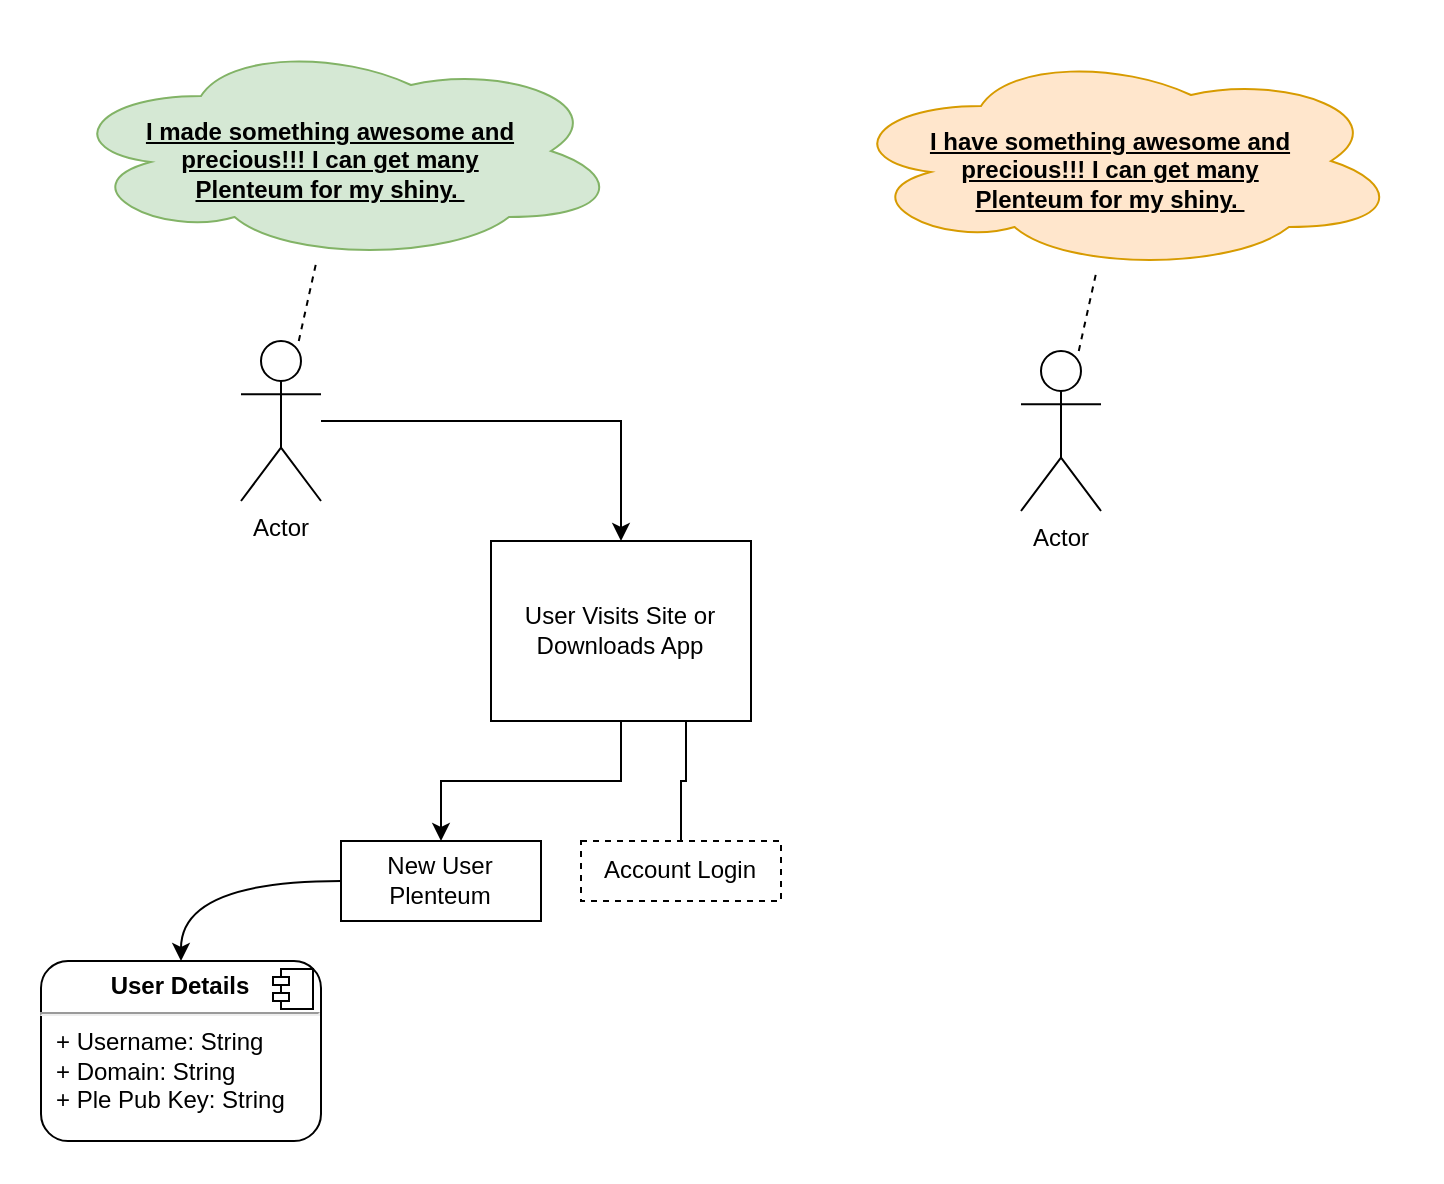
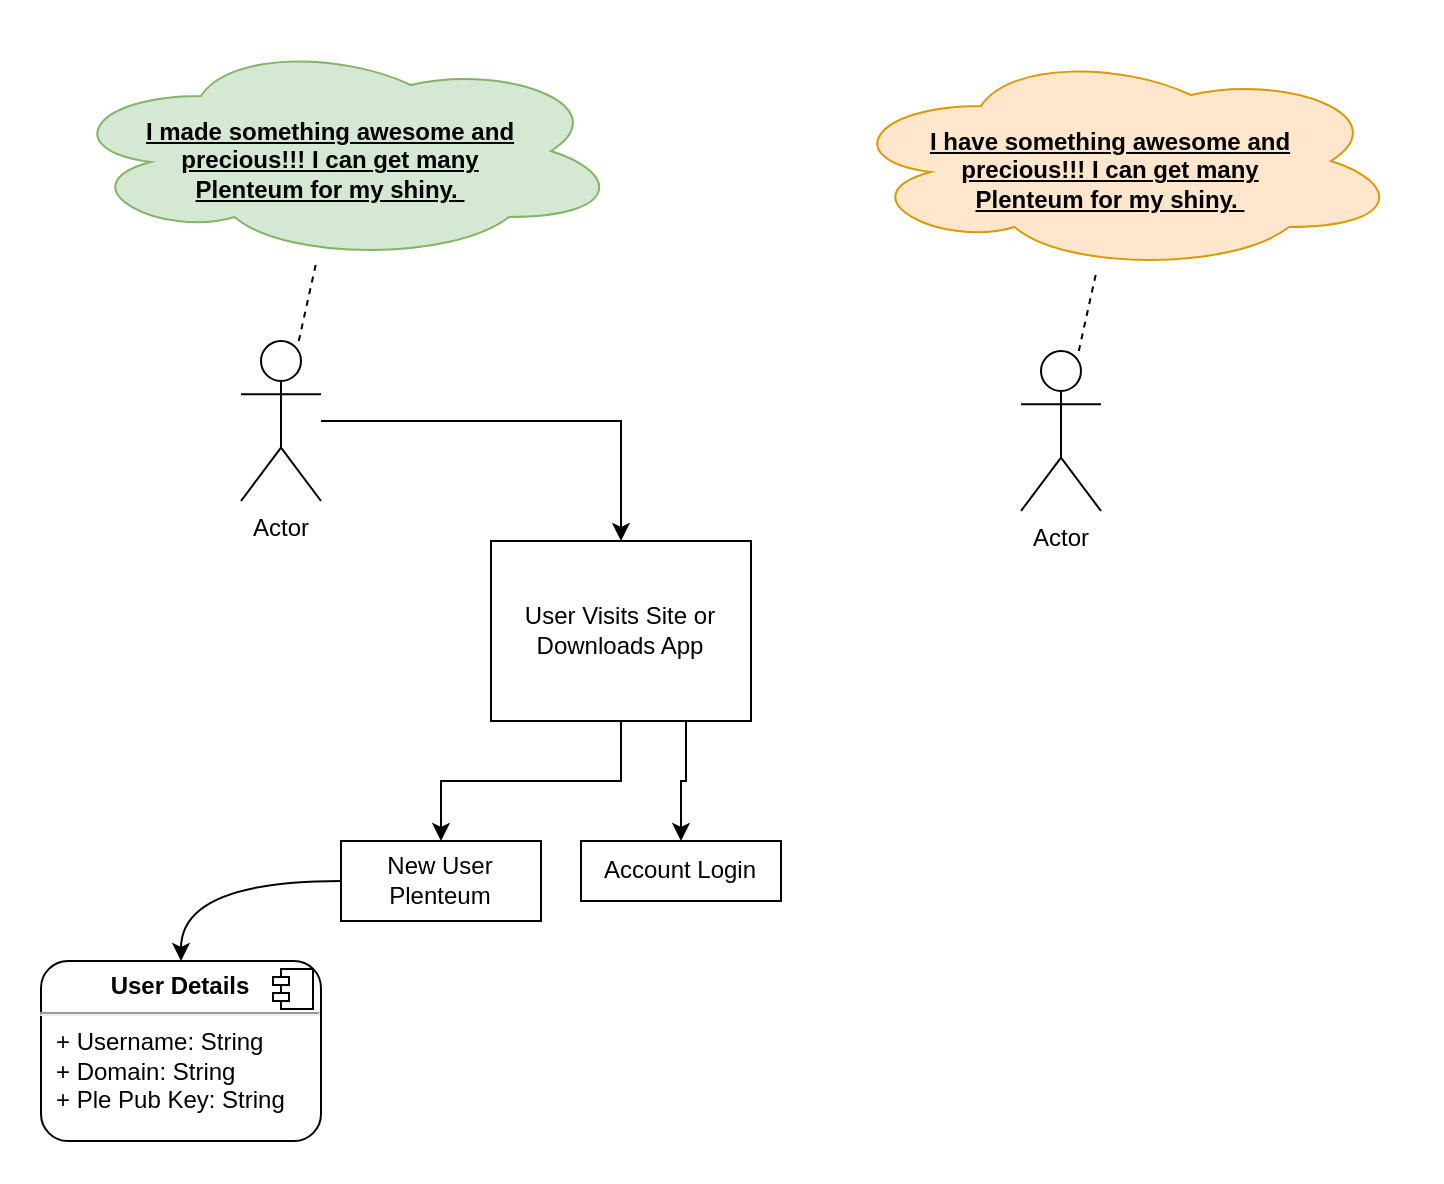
edge "User Visits Site or Downloads App" -- "Account Login": arrowhead none -> classic
node "Account Login": style dashed -> solid
